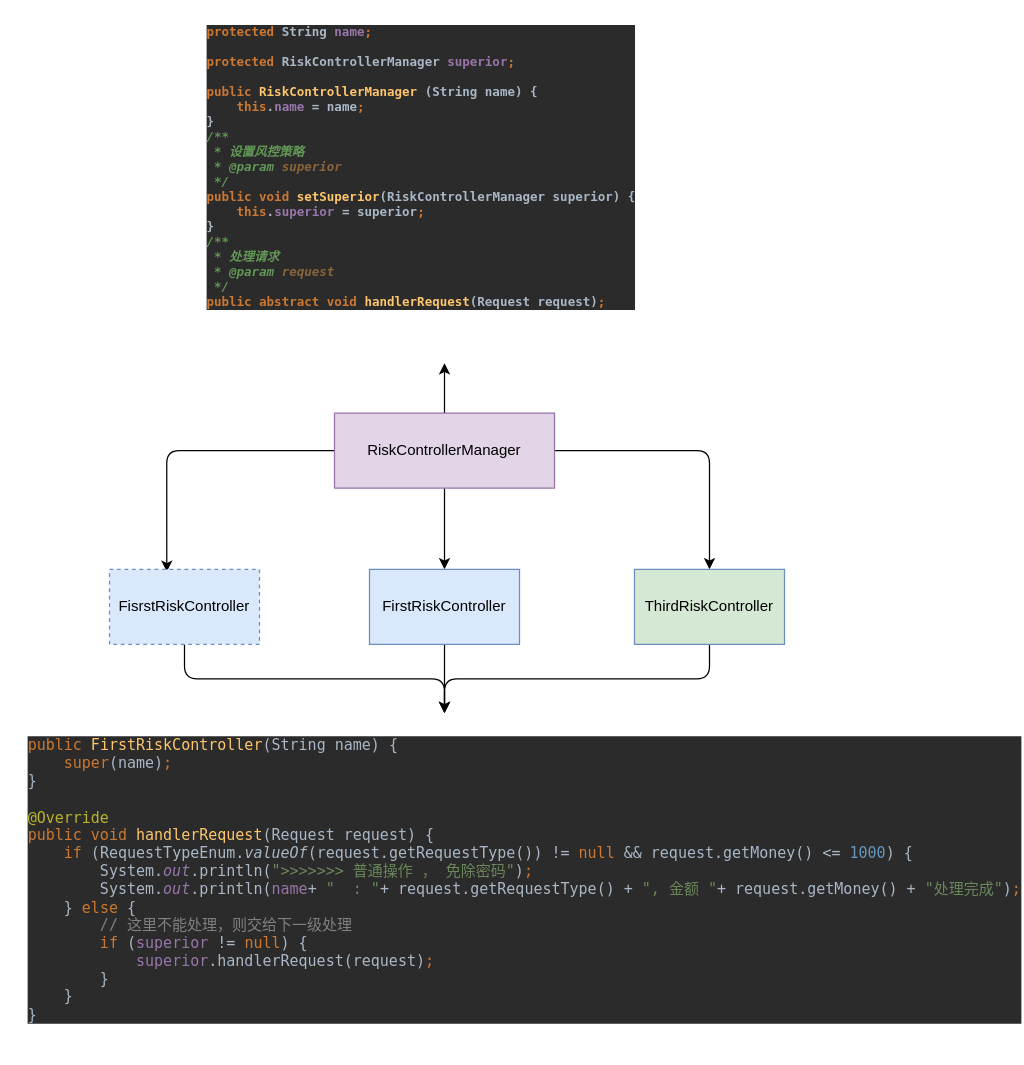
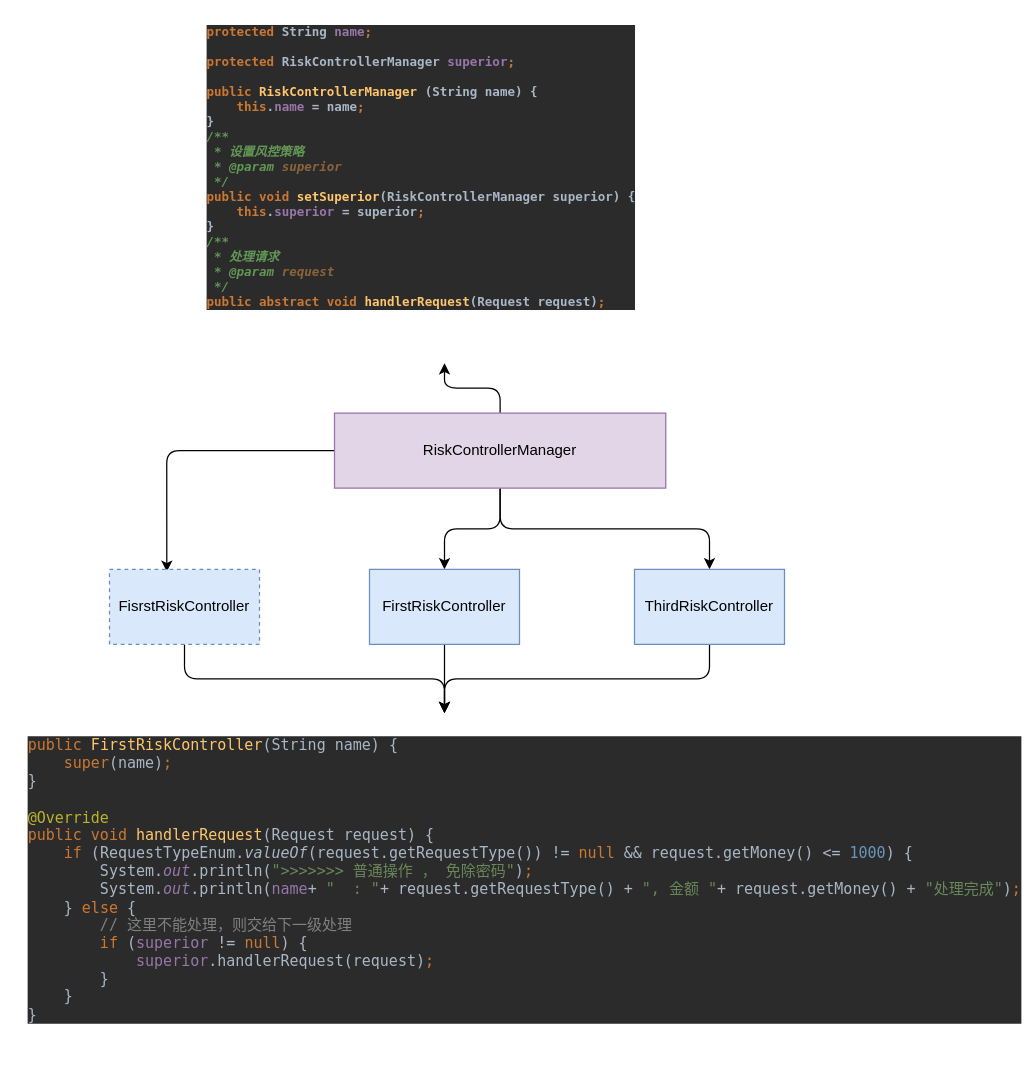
node "RiskControllerManager": size 220x75 -> 331x75
node "ThirdRiskController": fillcolor #d5e8d4 -> #dae8fc
